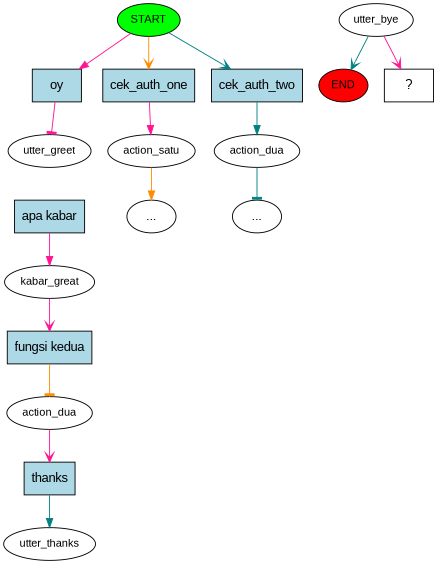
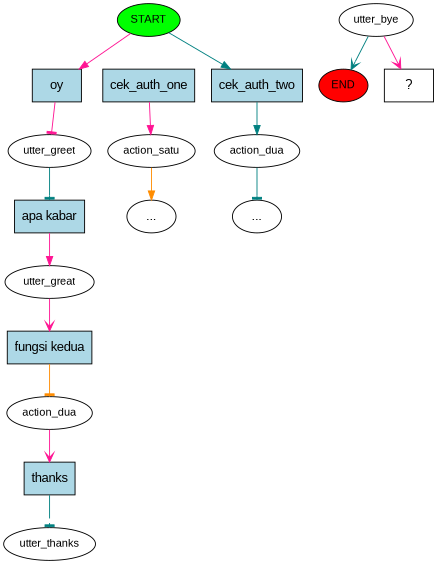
edge "START" -> "cek_auth_one": removed
edge "START" -> "cek_auth_two": arrowhead vee -> normal
edge "utter_greet" -> "apa kabar": added
node "kabar_great": label "kabar_great" -> "utter_great"
edge "thanks" -> "utter_thanks": arrowhead normal -> tee
